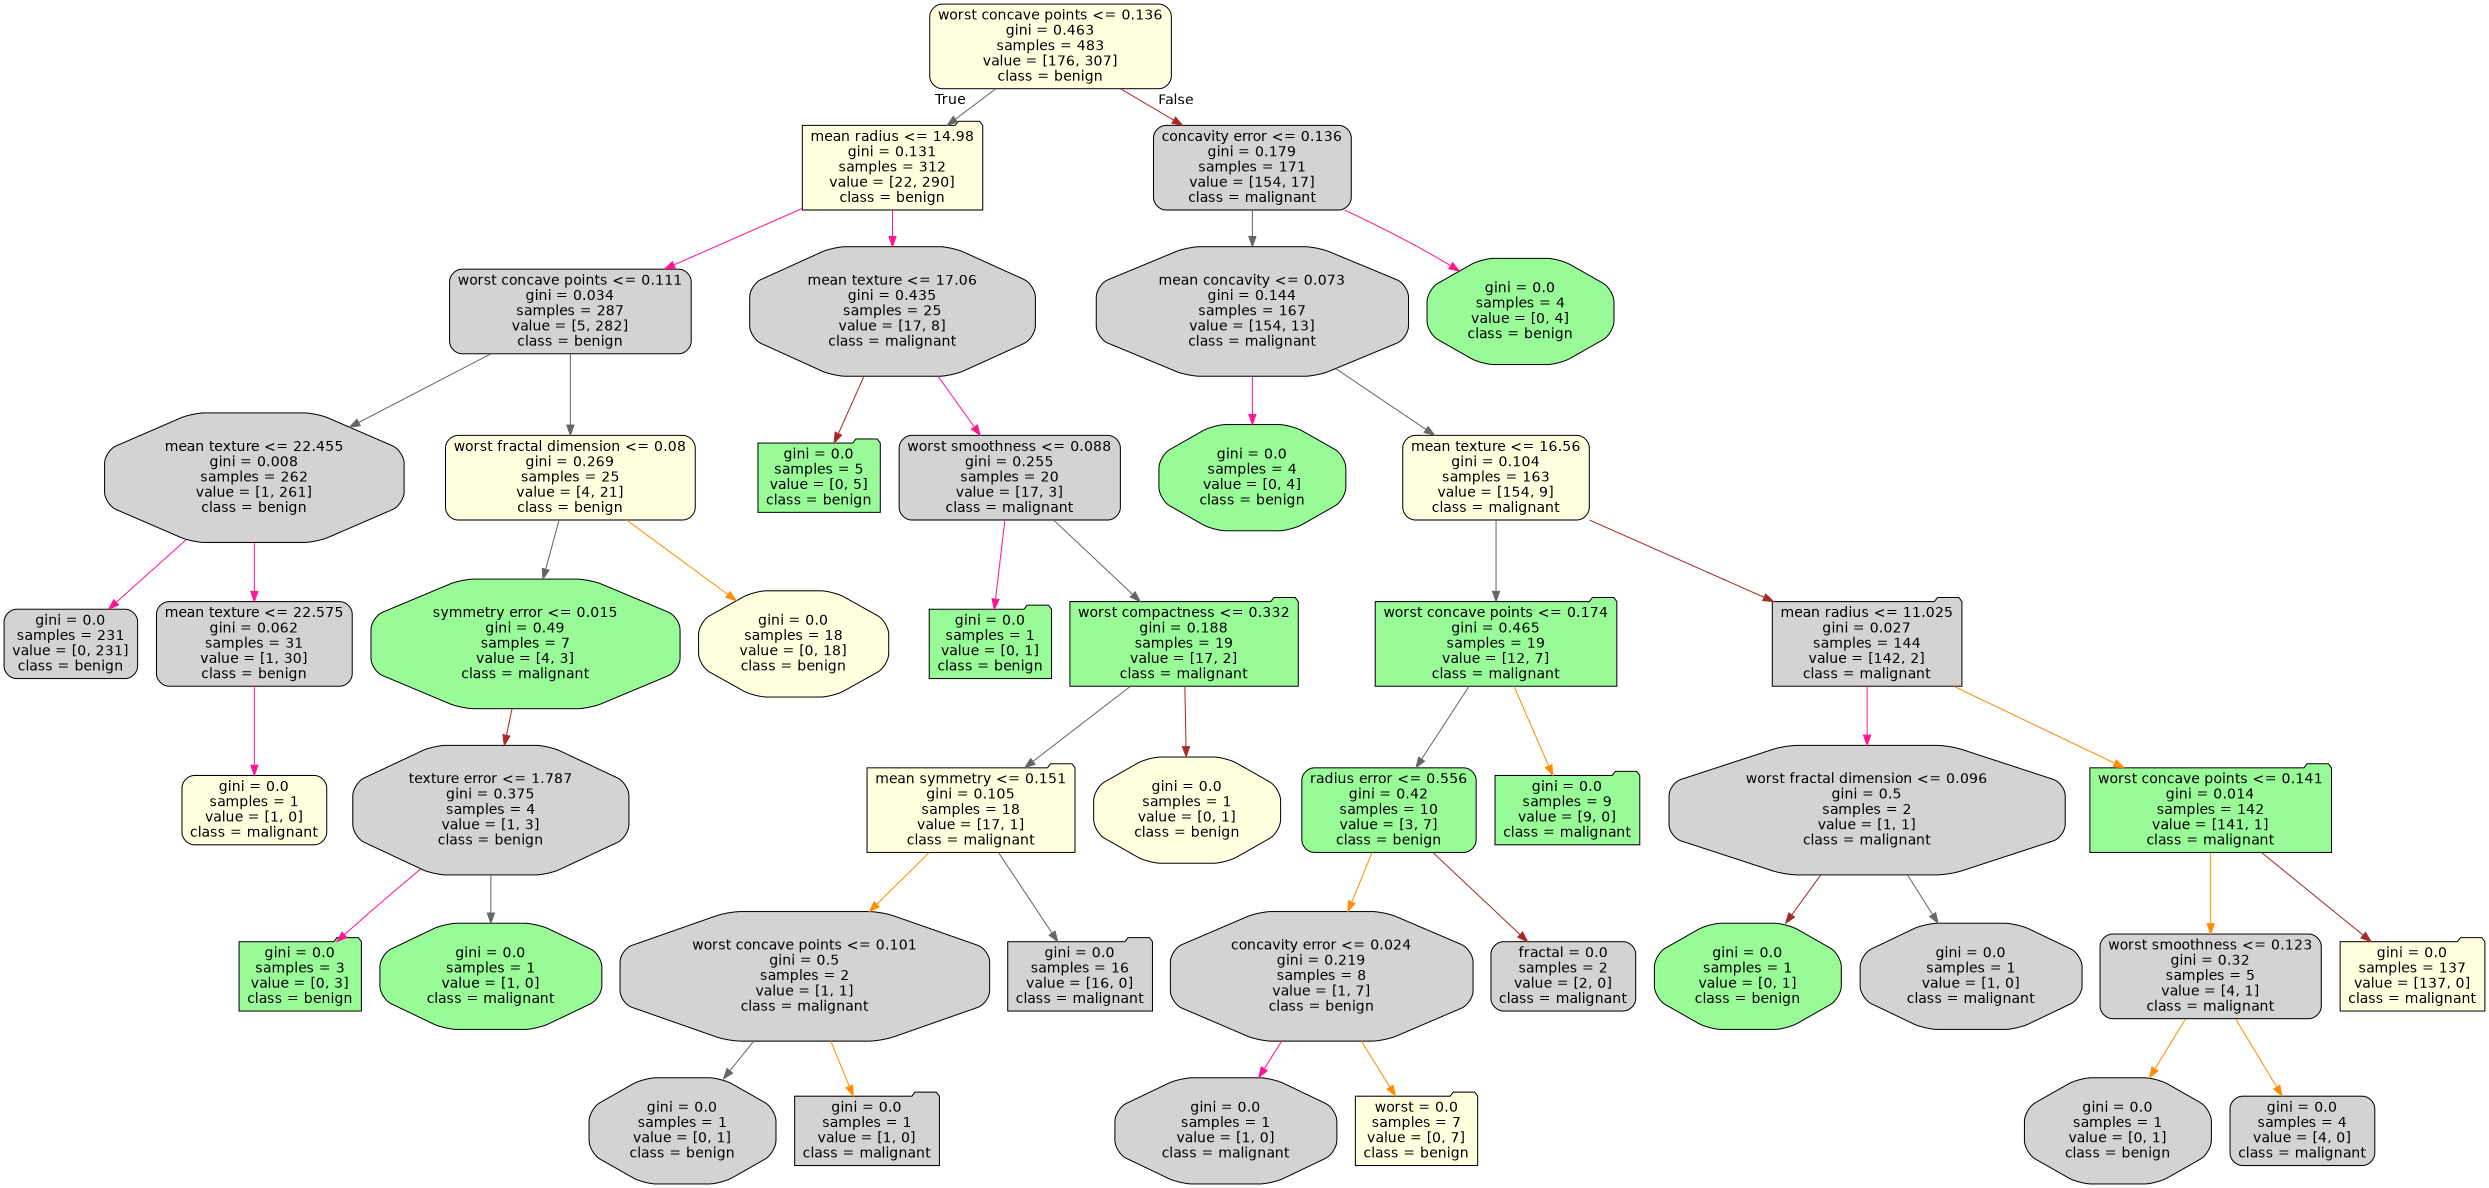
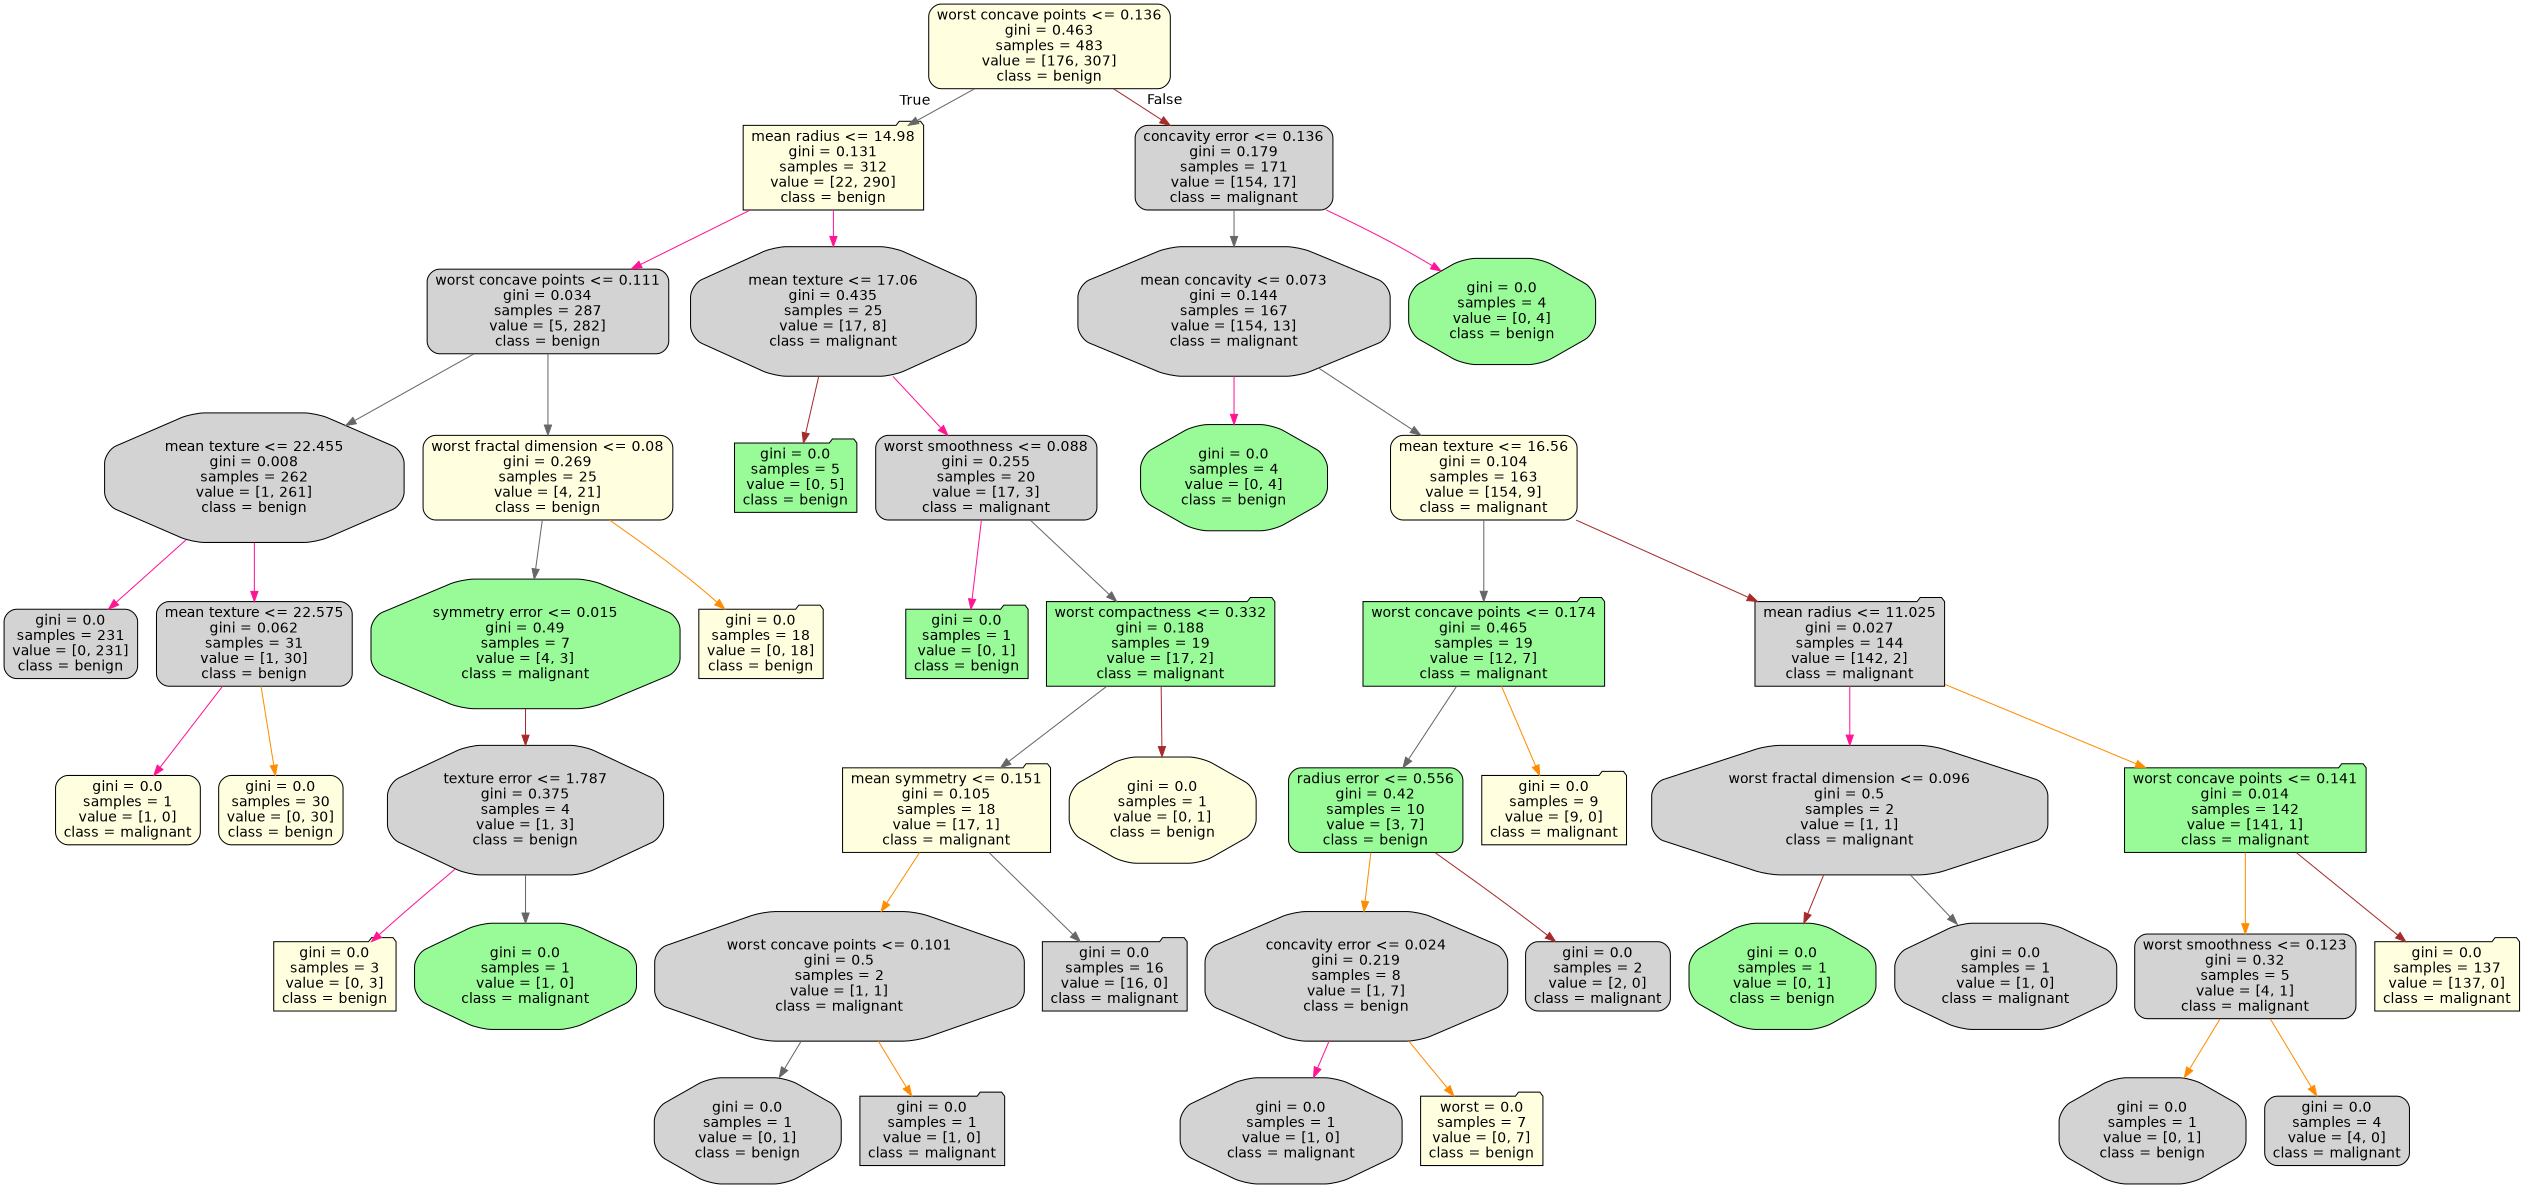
node "gini = 0.0 samples = 18 value = [0, 18] class = benign": shape octagon -> folder
node "gini = 0.0 samples = 30 value = [0, 30] class = benign": added
node "gini = 0.0 samples = 9 value = [9, 0] class = malignant": fillcolor palegreen -> lightyellow
node "gini = 0.0 samples = 3 value = [0, 3] class = benign": fillcolor palegreen -> lightyellow
node "fractal = 0.0 samples = 2 value = [2, 0] class = malignant": label "fractal = 0.0 samples = 2 value = [2, 0] class = malignant" -> "gini = 0.0 samples = 2 value = [2, 0] class = malignant"
